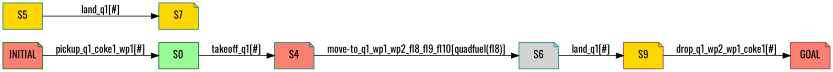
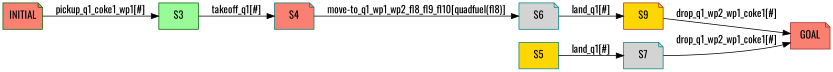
node "S7": fillcolor gold -> lightgrey
edge "S7" -> "GOAL": added, label "drop_q1_wp2_wp1_coke1[#]"
node "S0": label "S0" -> "S3"
